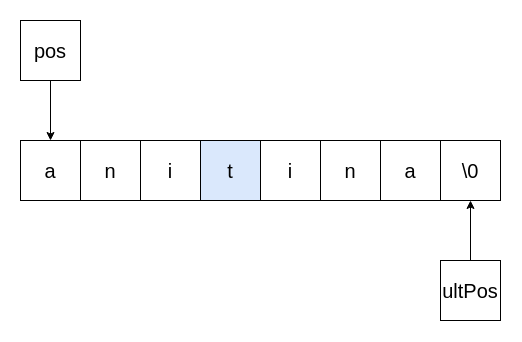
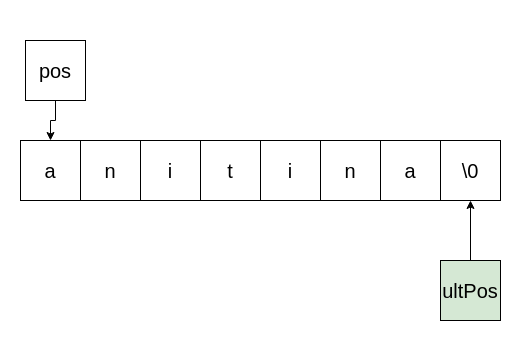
node "pos": moved (51, 51) -> (56, 71)
node "t": fillcolor #dae8fc -> #ffffff
node "ultPos": fillcolor #ffffff -> #d5e8d4
